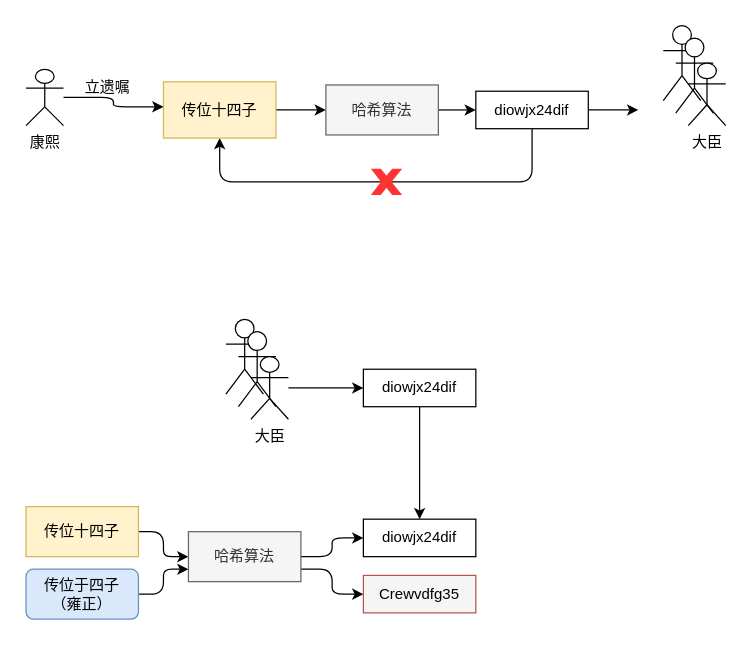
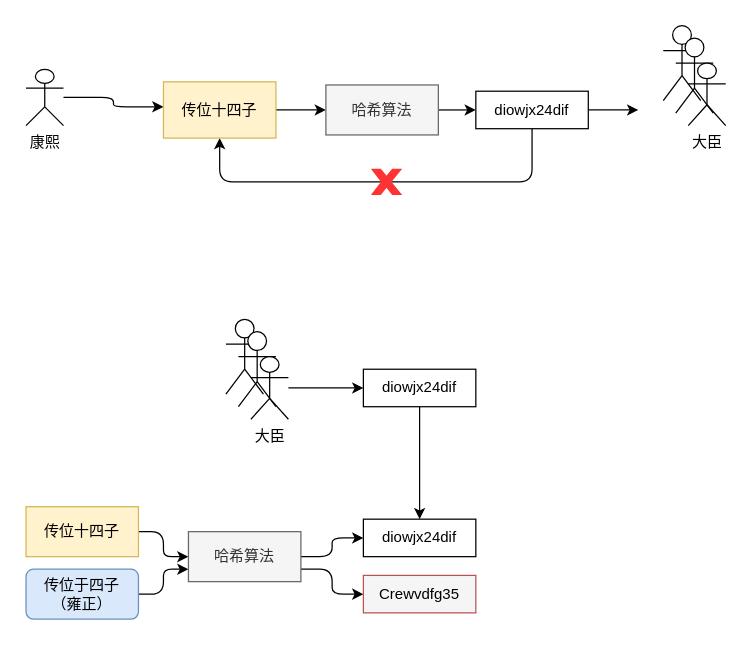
node "立遗嘱": removed
